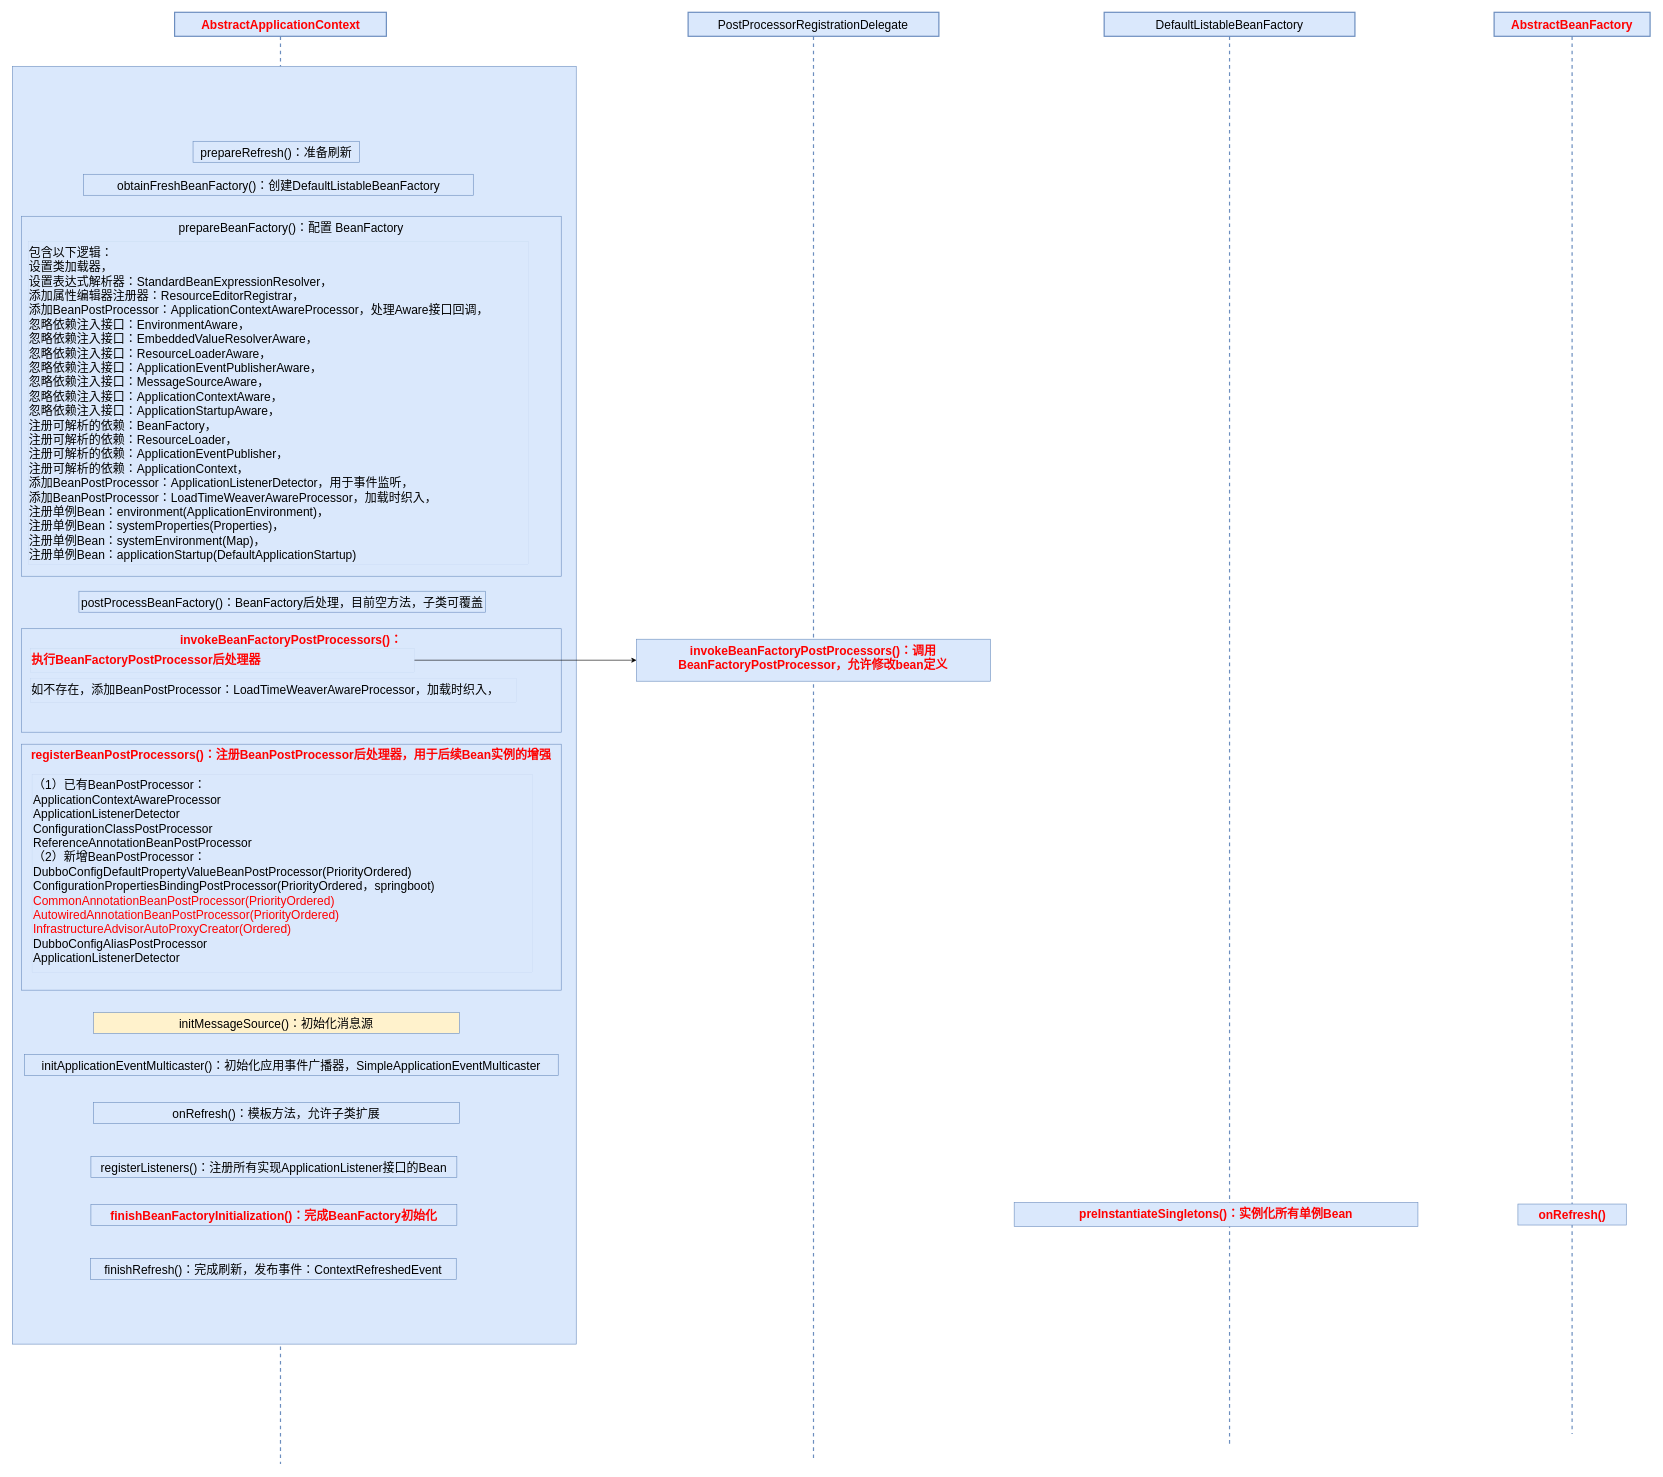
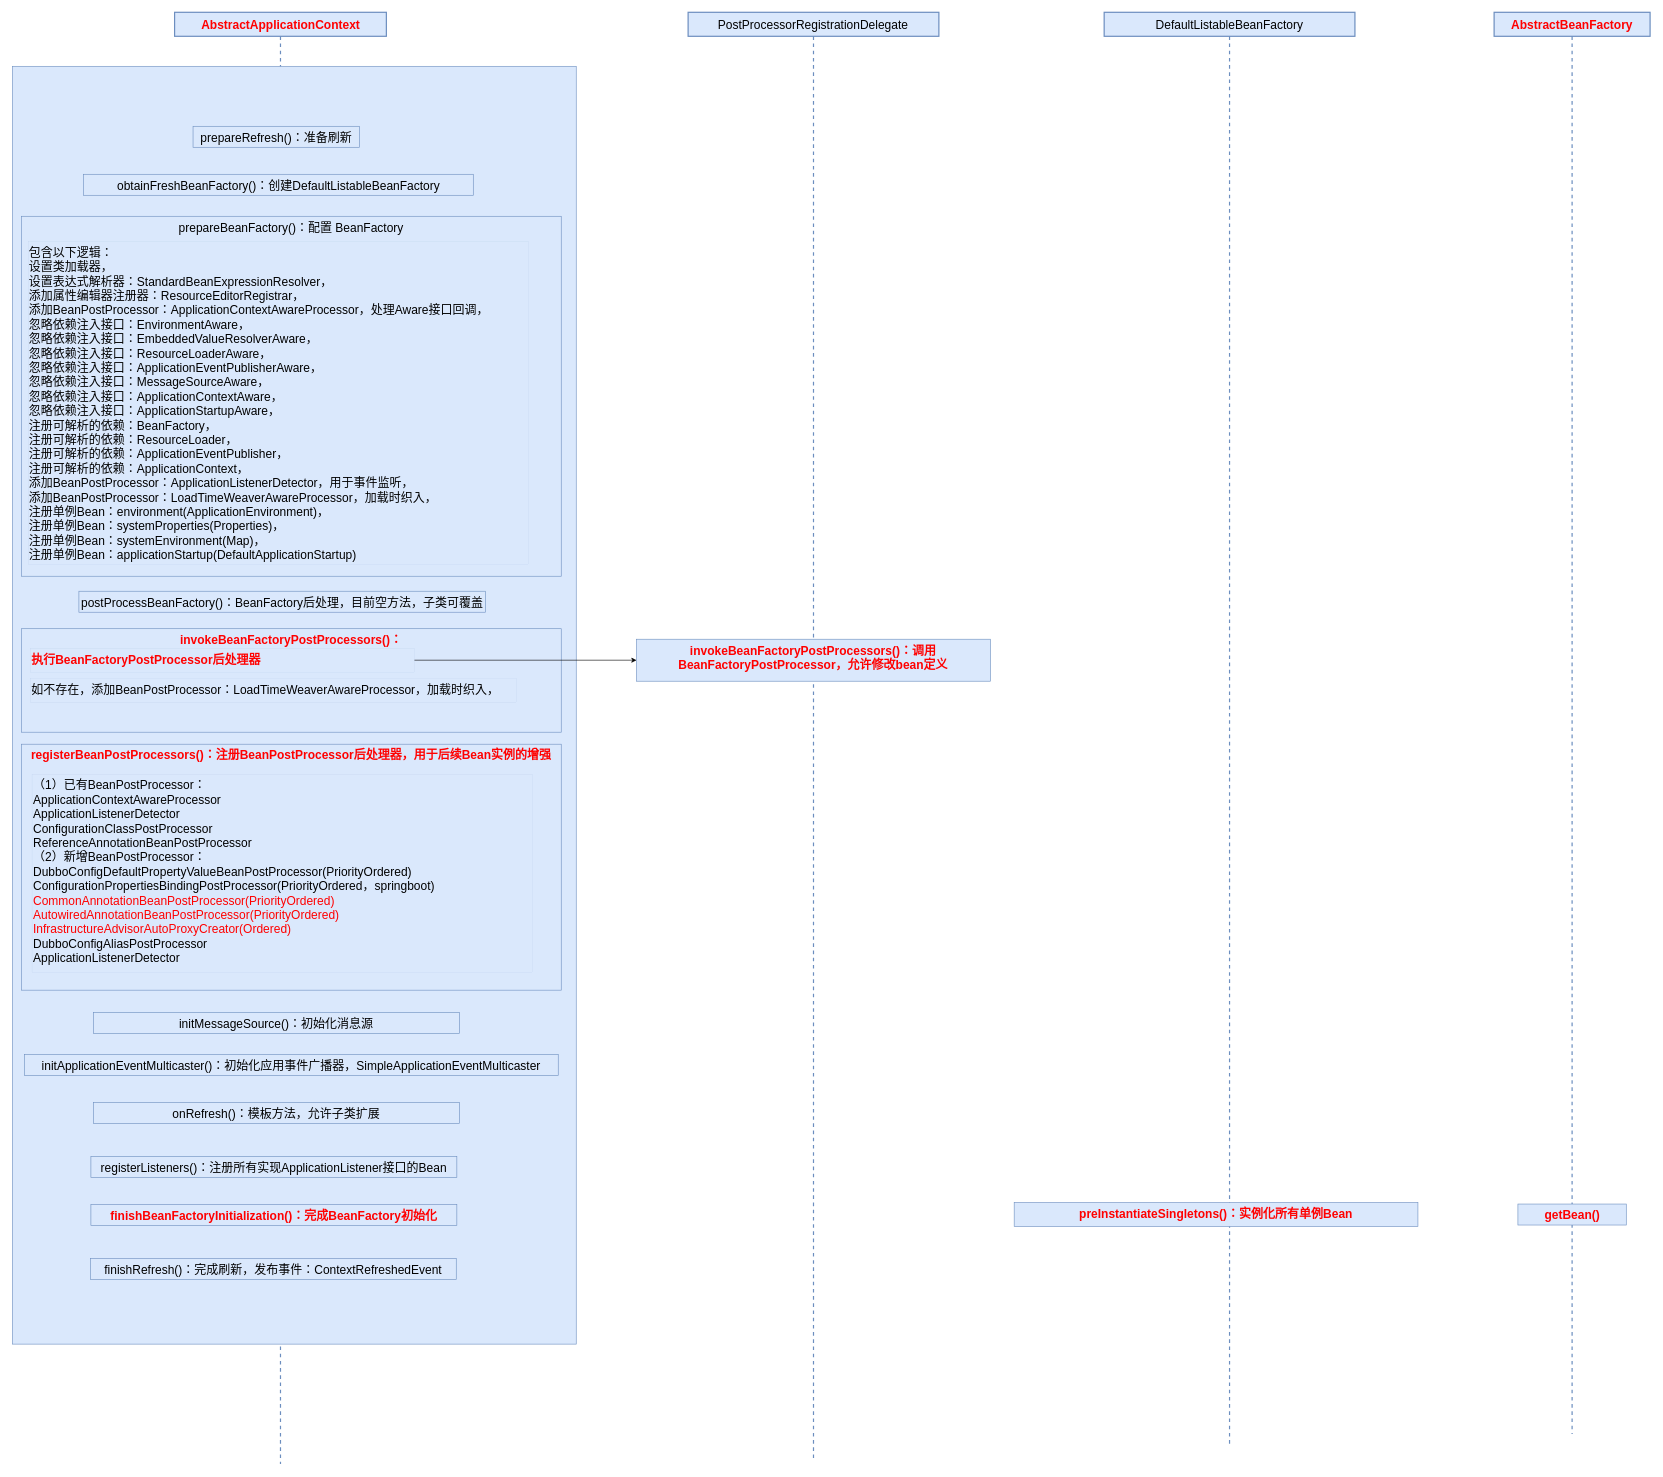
node "prepareRefresh()：准备刷新": moved (276, 152) -> (276, 137)
node "initMessageSource()：初始化消息源": fillcolor #fff2cc -> #dae8fc
node "onRefresh()": label "onRefresh()" -> "getBean()"
